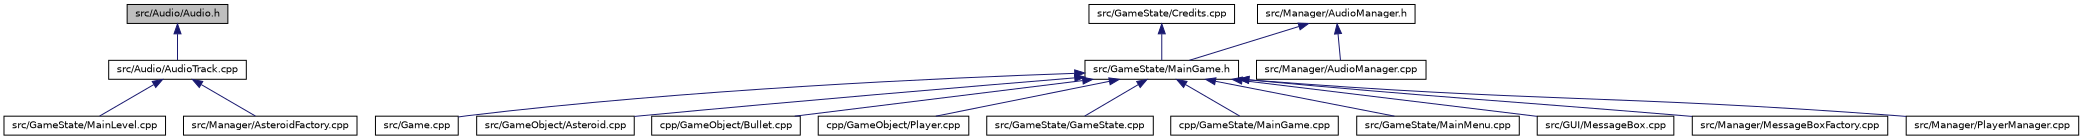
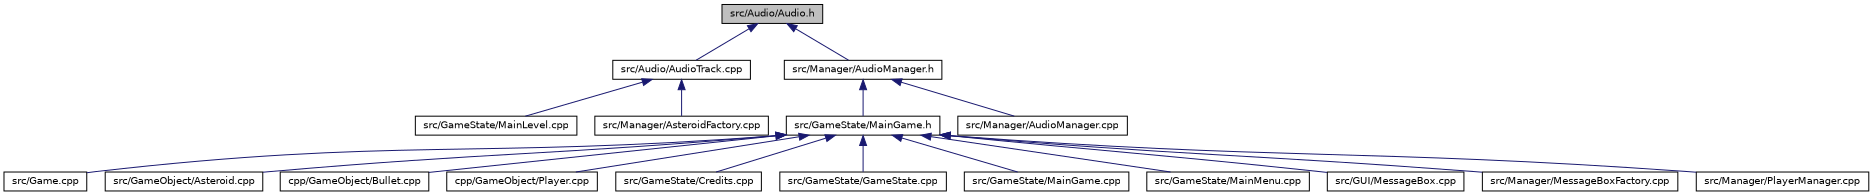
edge "src/Manager/AudioManager.h" -> "src/Audio/Audio.h": added
edge "src/GameState/MainGame.h" -> "src/GameState/Credits.cpp": reversed
node "cpp/GameState/MainGame.cpp": label "cpp/GameState/MainGame.cpp" -> "src/GameState/MainGame.cpp"
